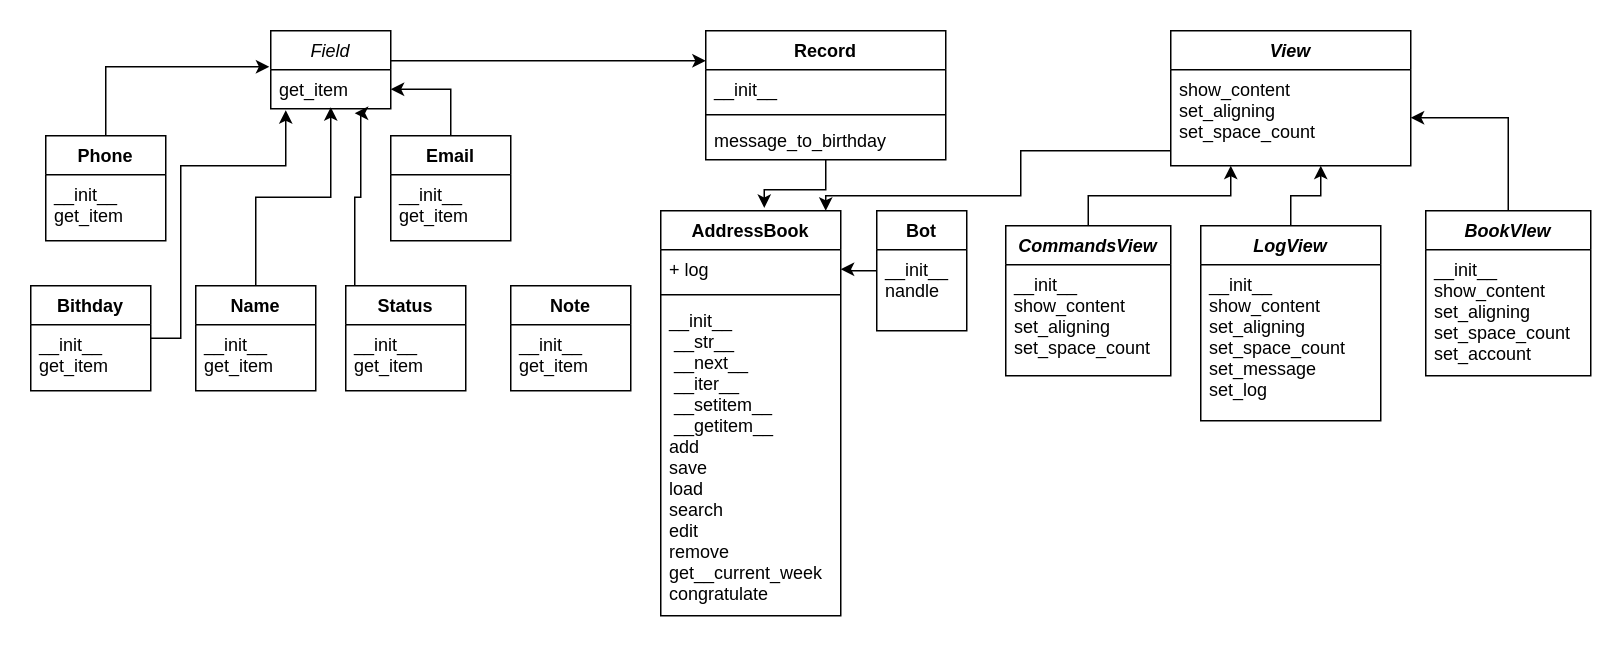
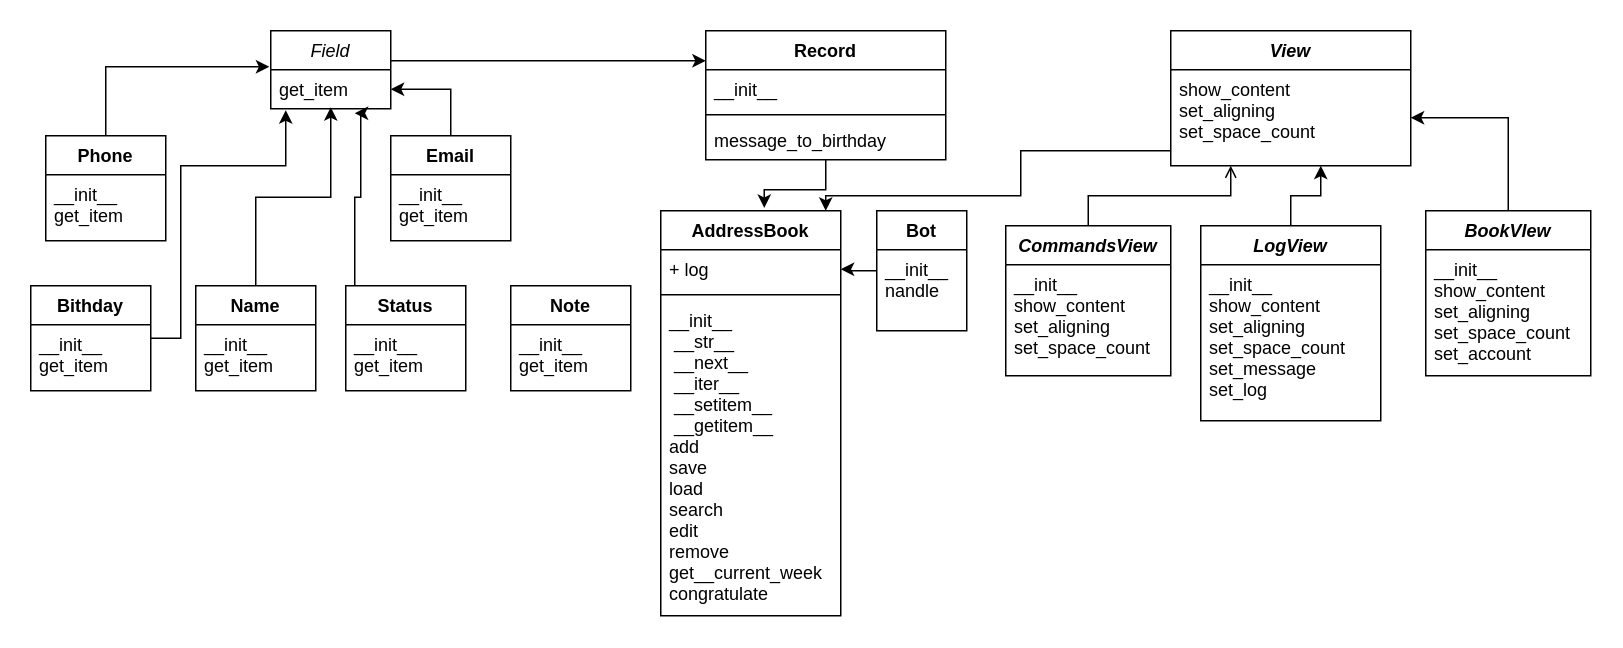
edge "CommandsView" -> "View": arrowhead classic -> open
